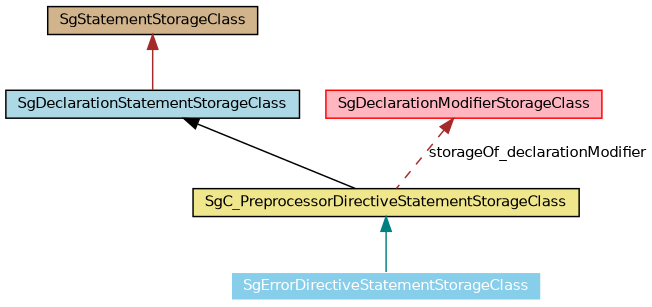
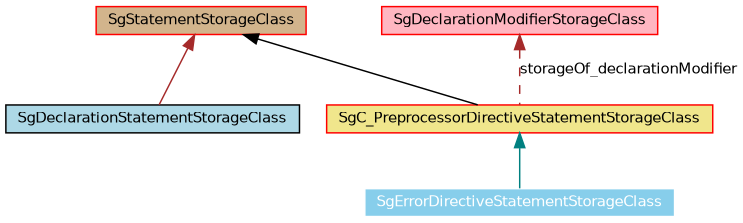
node "SgStatementStorageClass": color black -> red
edge "SgC_PreprocessorDirectiveStatementStorageClass" -> "SgDeclarationStatementStorageClass": now "SgC_PreprocessorDirectiveStatementStorageClass" -> "SgStatementStorageClass"
node "SgC_PreprocessorDirectiveStatementStorageClass": color black -> red
